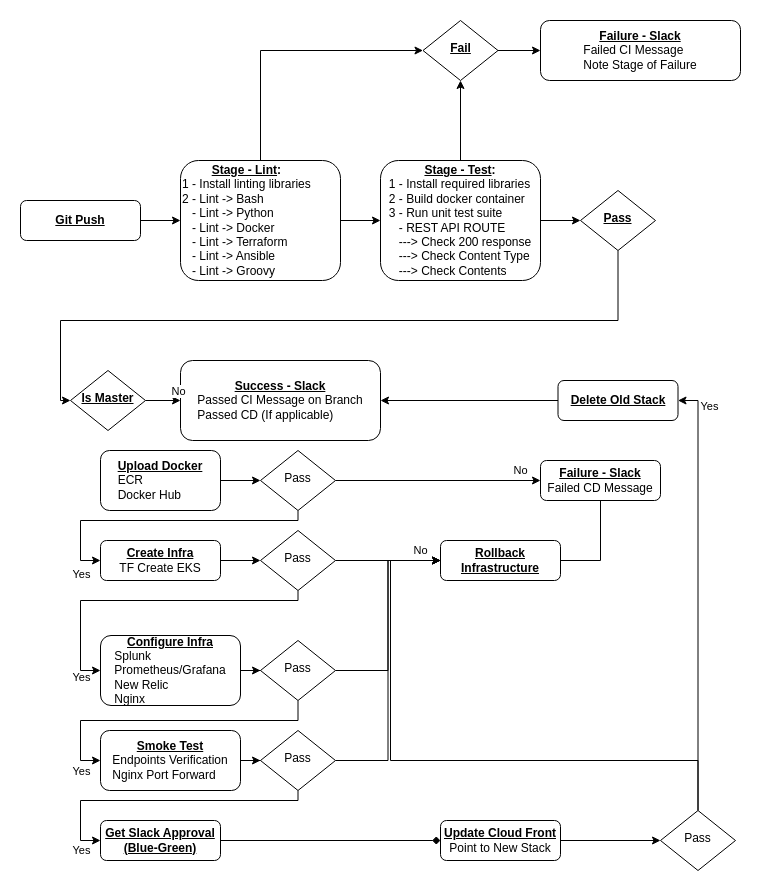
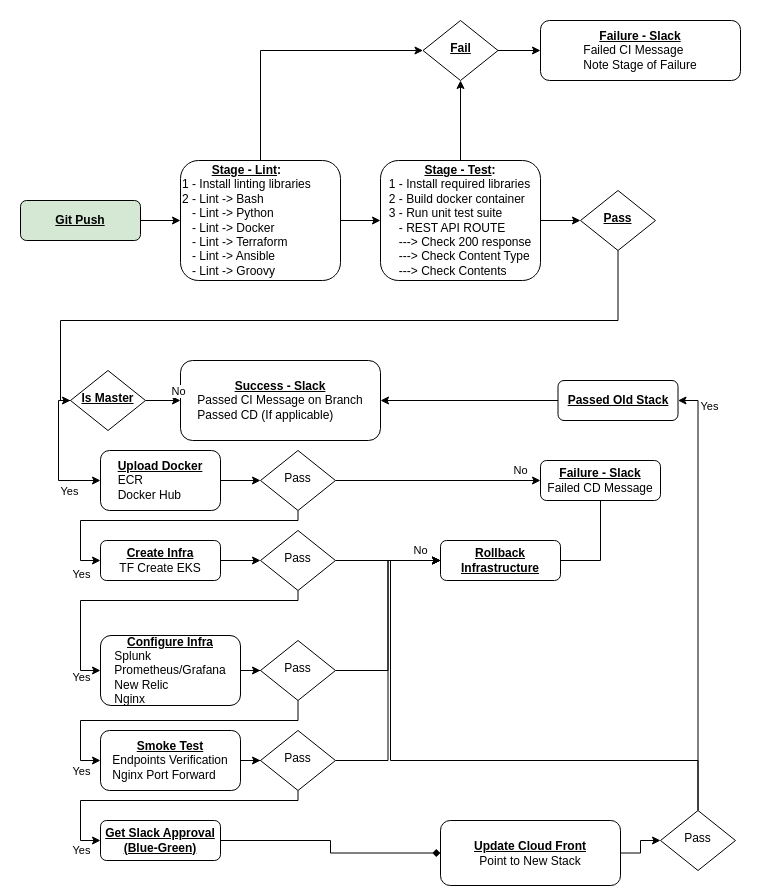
node "Git Push": fillcolor #ffffff -> #d5e8d4
node "Delete Old Stack": label "Delete Old Stack" -> "Passed Old Stack"
edge "Is Master" -> "Upload Docker ECR Docker Hub": added, label "Yes"
node "Update Cloud Front Point to New Stack": size 120x40 -> 180x65
